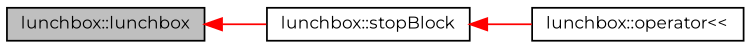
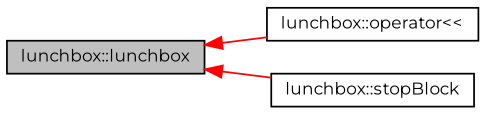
edge "lunchbox::operator<<" -> "lunchbox::stopBlock": now "lunchbox::operator<<" -> "lunchbox::lunchbox"
